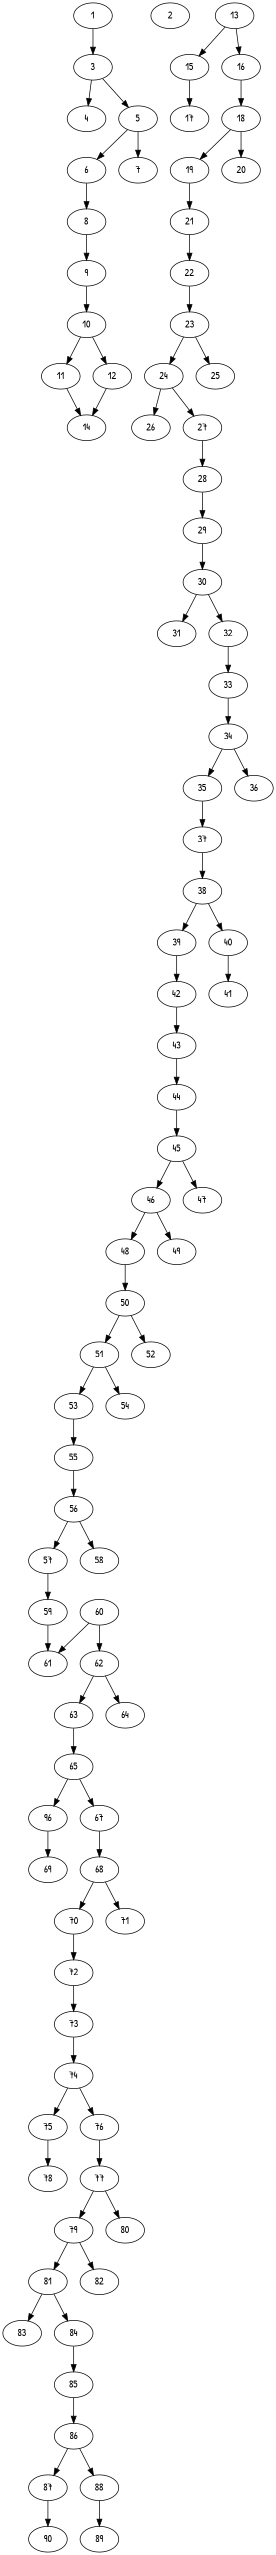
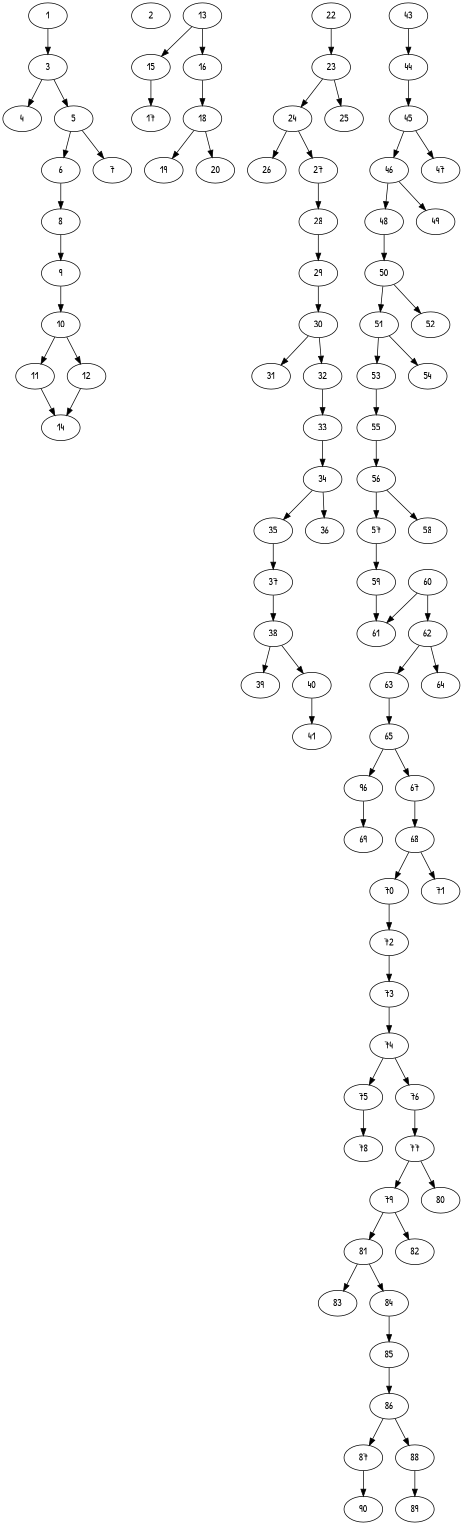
node "21": removed
node "42": removed
